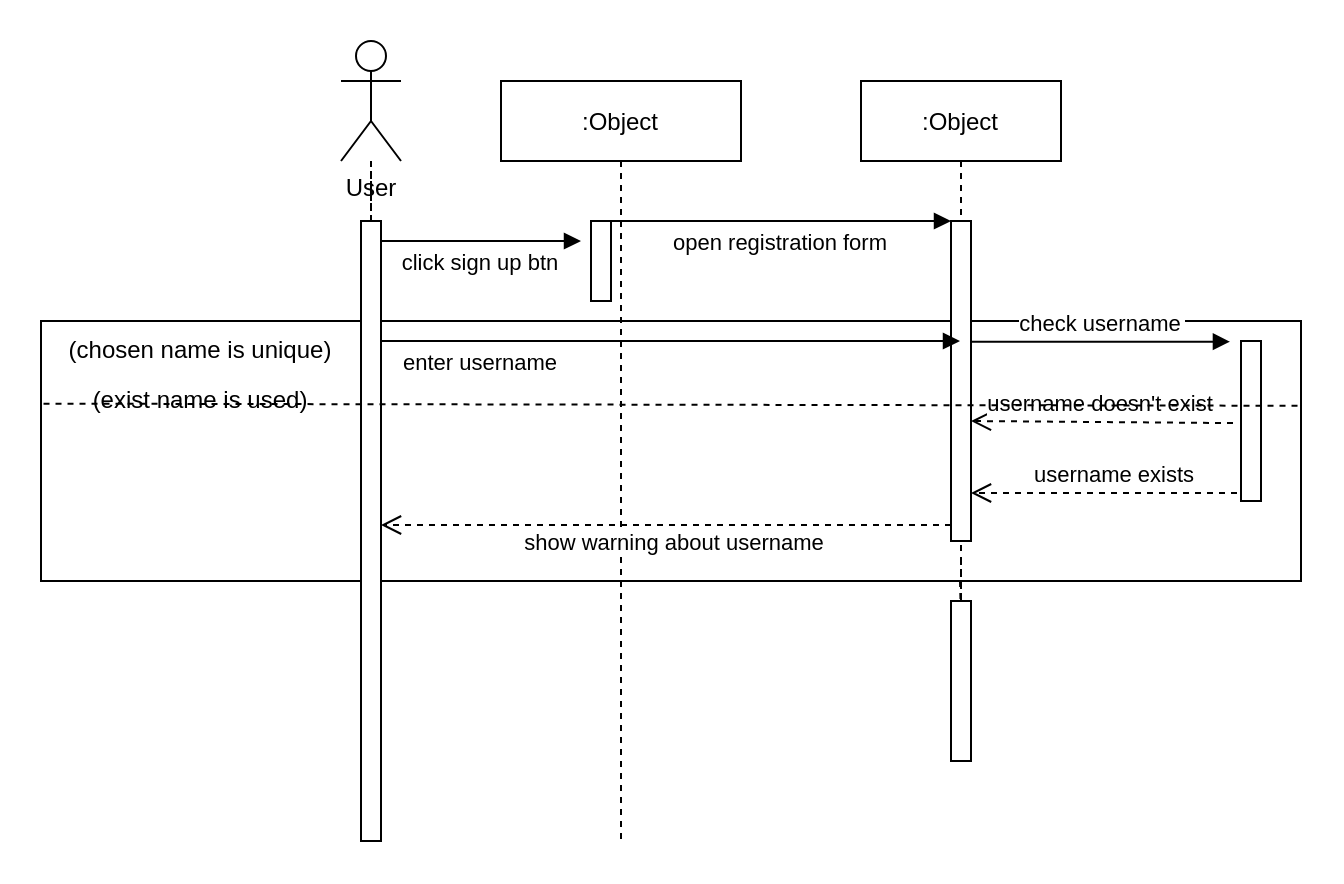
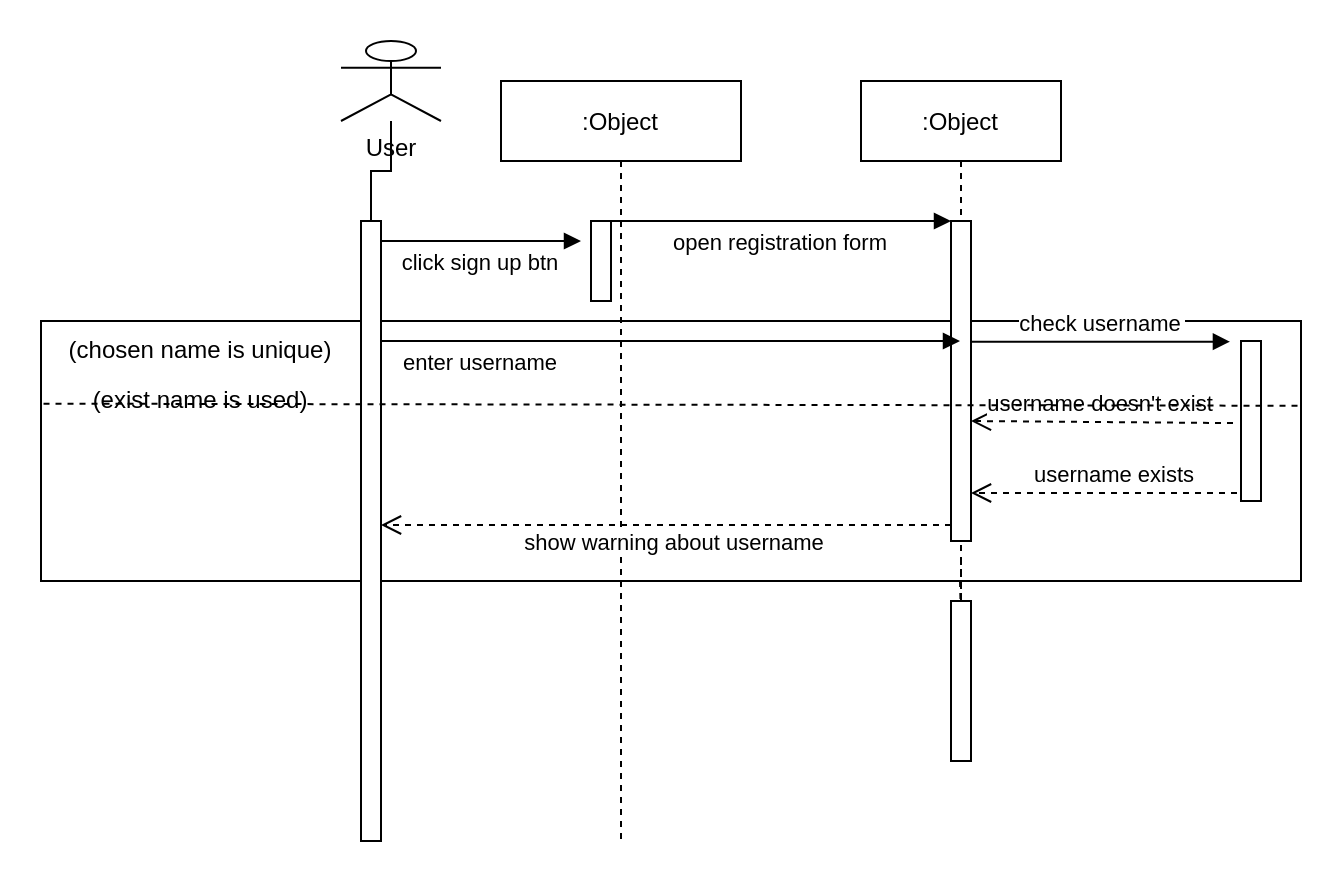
node "User": size 60x120 -> 100x80
